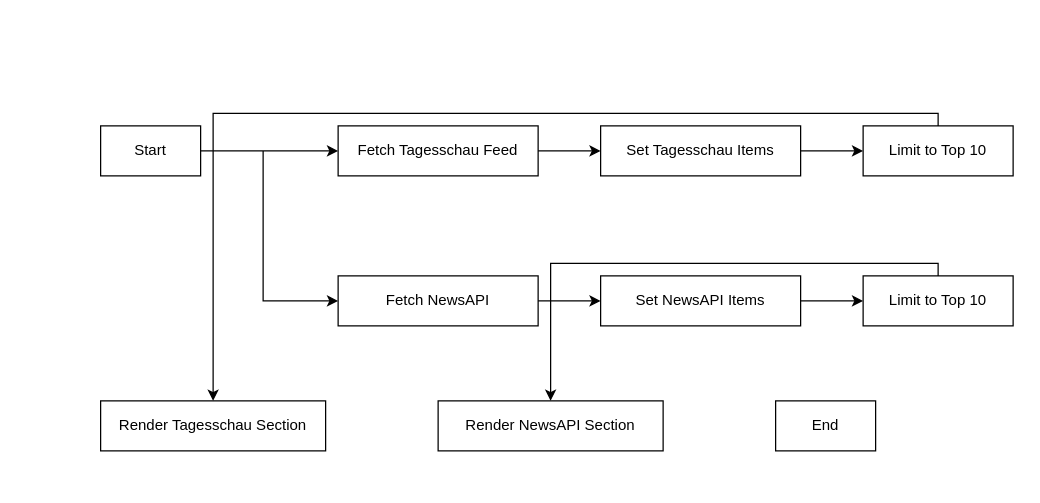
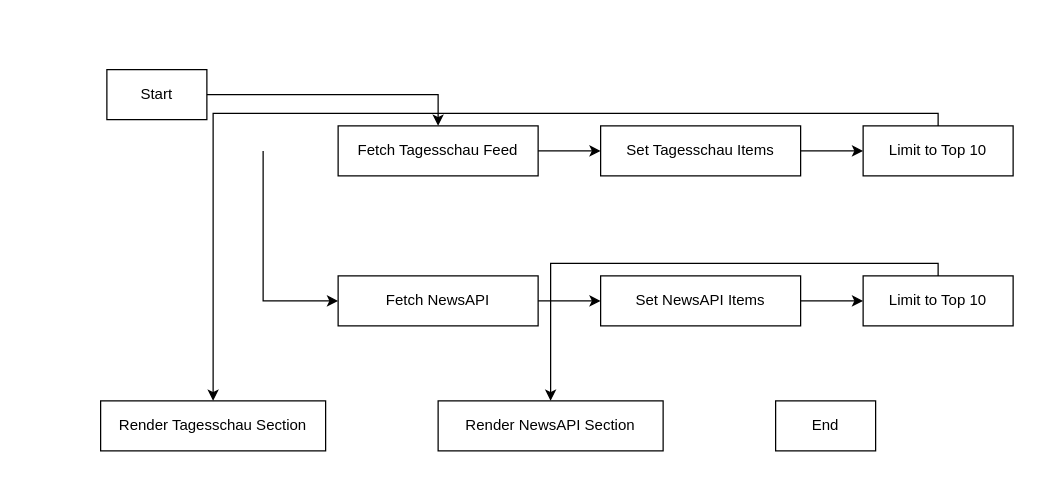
node "Start": moved (151, 151) -> (157, 94)
